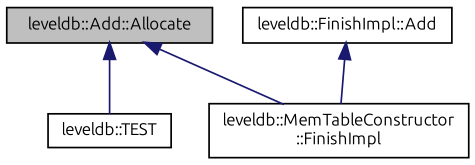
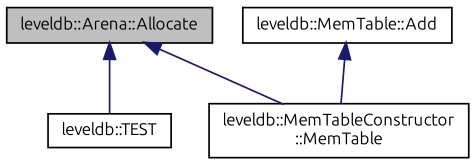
node "leveldb::Add::Allocate": label "leveldb::Add::Allocate" -> "leveldb::Arena::Allocate"
node "leveldb::FinishImpl::Add": label "leveldb::FinishImpl::Add" -> "leveldb::MemTable::Add"
node "leveldb::MemTableConstructor ::FinishImpl": label "leveldb::MemTableConstructor ::FinishImpl" -> "leveldb::MemTableConstructor ::MemTable"
